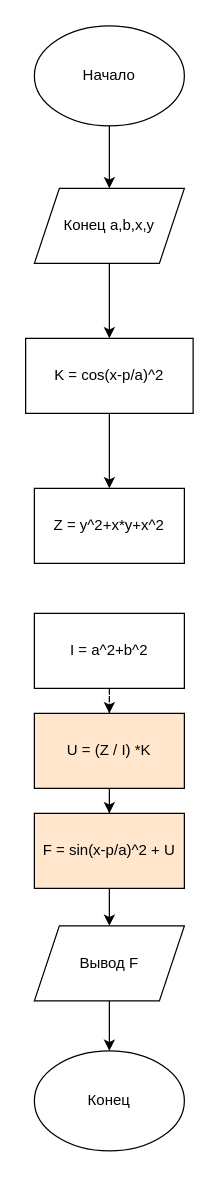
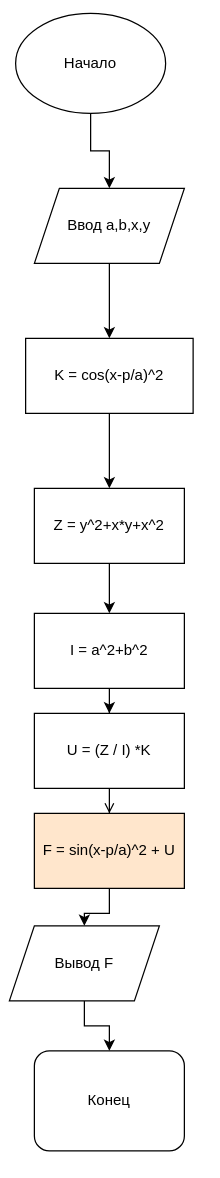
node "Начало": moved (109, 76) -> (91, 63)
node "Конец a,b,x,y": label "Конец a,b,x,y" -> "Ввод a,b,x,y"
edge "Z = y^2+x*y+x^2" -> "I = a^2+b^2": added
edge "I = a^2+b^2" -> "U = (Z / I) *K": style dashed -> solid
node "U = (Z / I) *K": fillcolor #ffe6cc -> #ffffff
edge "U = (Z / I) *K" -> "F = sin(x-p/a)^2 + U": arrowhead classic -> open
node "Вывод F": moved (109, 963) -> (84, 963)
node "Конец": shape ellipse -> rounded rectangle
